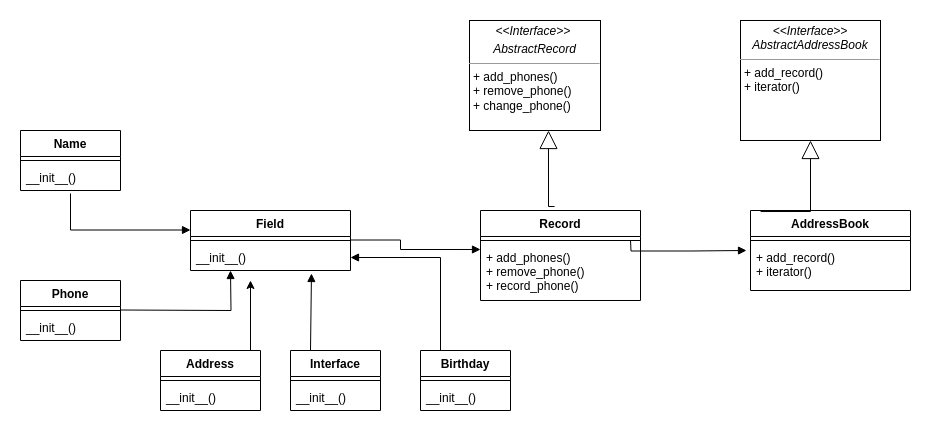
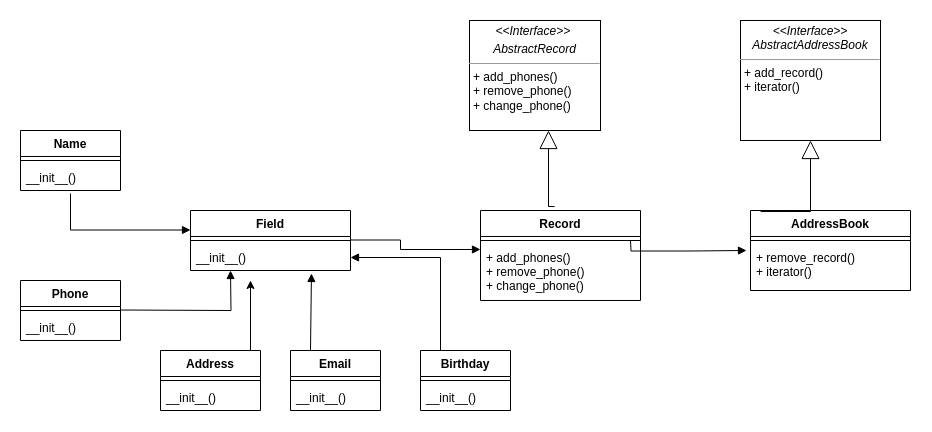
node "+ add_phones() + remove_phone() + record_phone()": label "+ add_phones() + remove_phone() + record_phone()" -> "+ add_phones() + remove_phone() + change_phone()"
node "+ add_record() + iterator()": label "+ add_record() + iterator()" -> "+ remove_record() + iterator()"
node "Interface": label "Interface" -> "Email"
